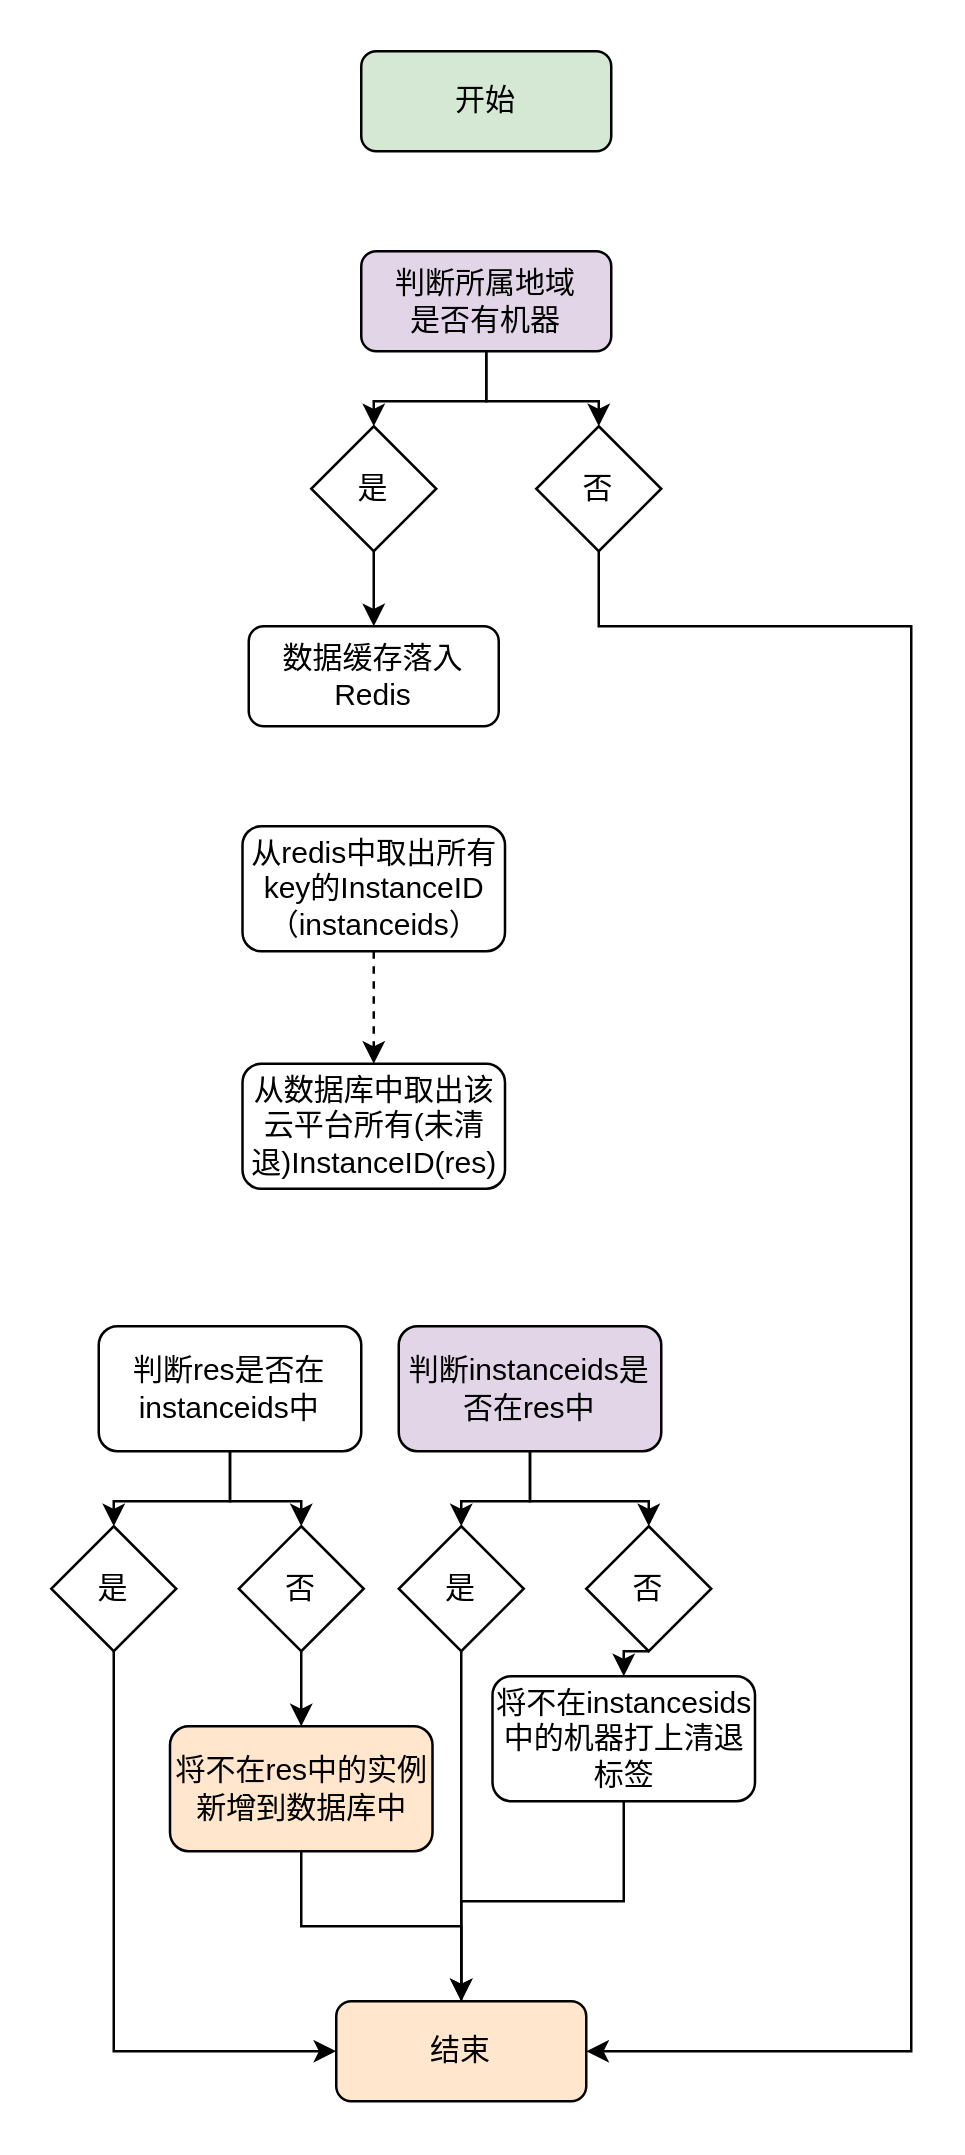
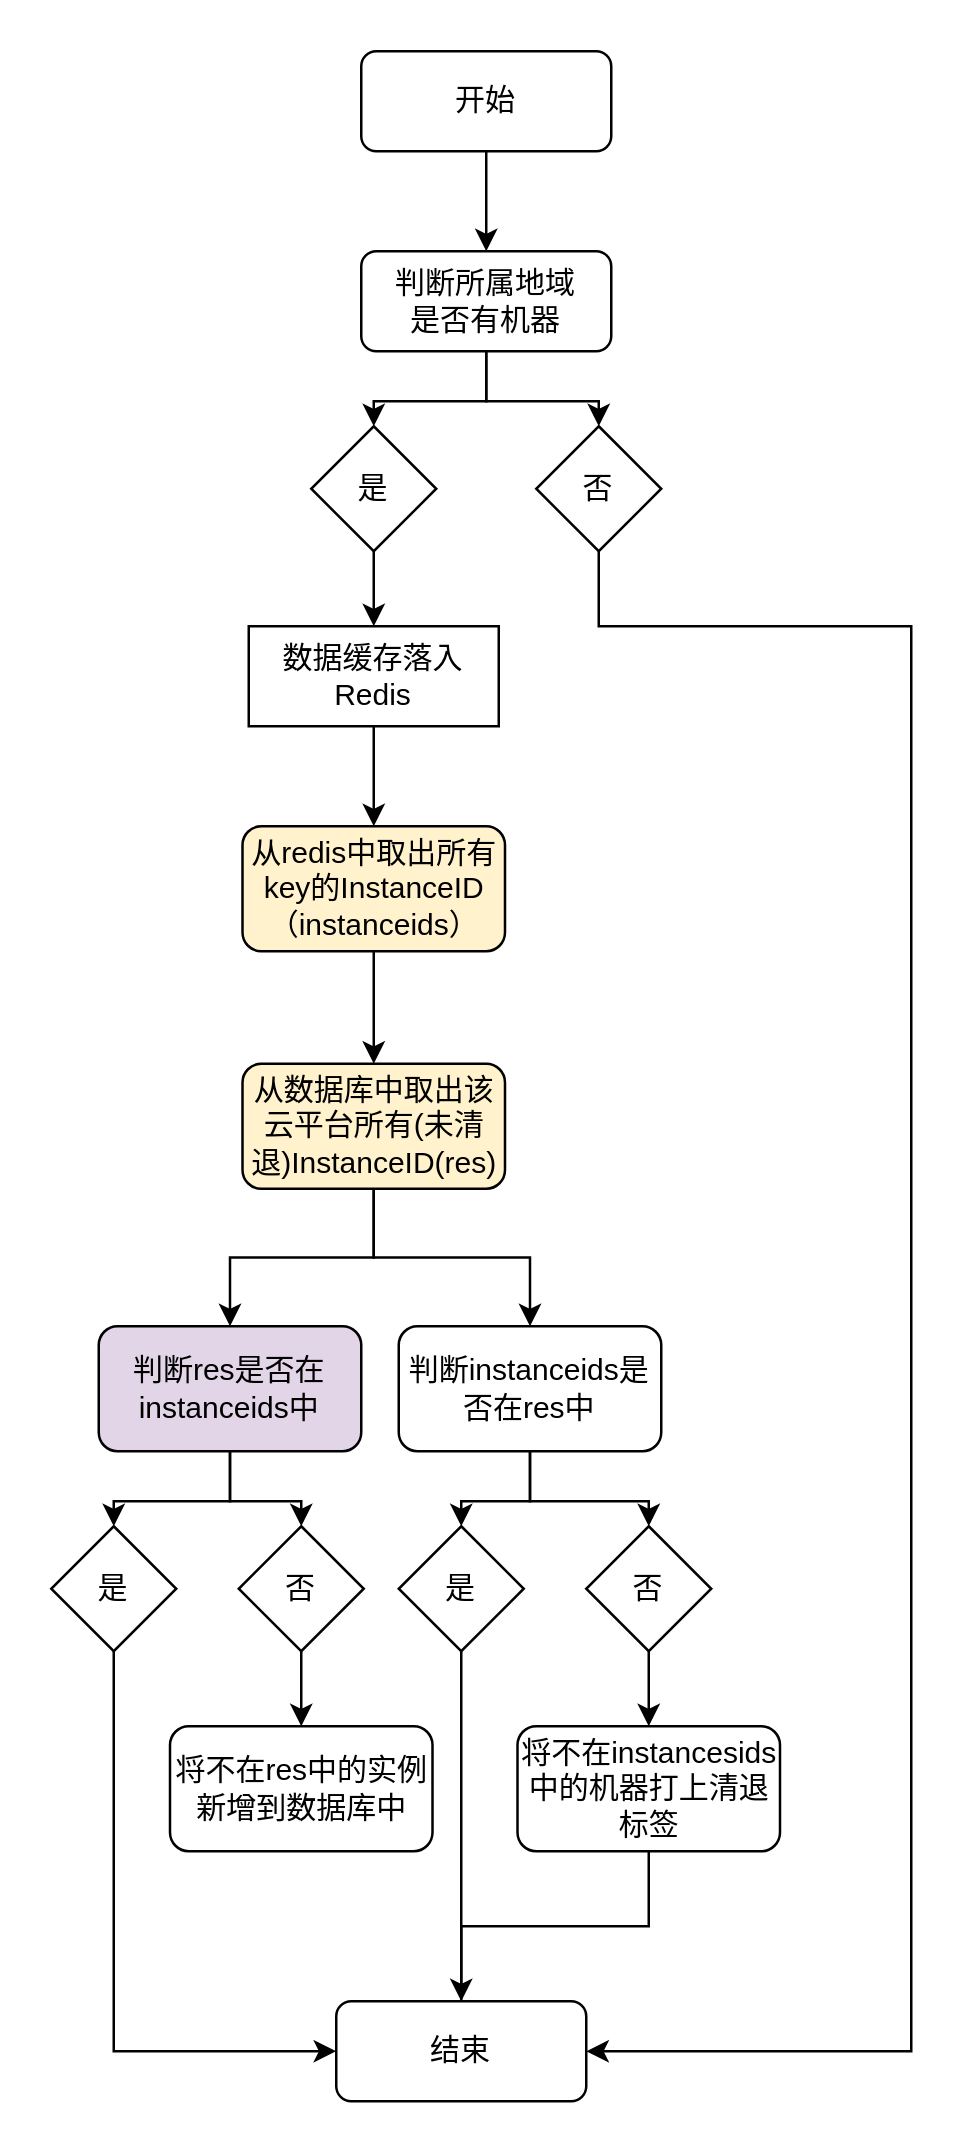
node "开始": fillcolor #d5e8d4 -> #ffffff
edge "开始" -> "判断所属地域 是否有机器": added
node "判断所属地域 是否有机器": fillcolor #e1d5e7 -> #ffffff
node "数据缓存落入Redis": shape rounded rectangle -> rectangle
edge "数据缓存落入Redis" -> "从redis中取出所有key的InstanceID（instanceids）": added
node "从redis中取出所有key的InstanceID（instanceids）": fillcolor #ffffff -> #fff2cc
edge "从redis中取出所有key的InstanceID（instanceids）" -> "从数据库中取出该云平台所有(未清退)InstanceID(res)": style dashed -> solid
node "从数据库中取出该云平台所有(未清退)InstanceID(res)": fillcolor #ffffff -> #fff2cc
edge "从数据库中取出该云平台所有(未清退)InstanceID(res)" -> "判断res是否在instanceids中": added
edge "从数据库中取出该云平台所有(未清退)InstanceID(res)" -> "判断instanceids是否在res中": added
node "判断res是否在instanceids中": fillcolor #ffffff -> #e1d5e7
node "判断instanceids是否在res中": fillcolor #e1d5e7 -> #ffffff
node "将不在instancesids中的机器打上清退标签": moved (624, 1739) -> (649, 1789)
node "将不在res中的实例新增到数据库中": fillcolor #ffe6cc -> #ffffff
edge "将不在res中的实例新增到数据库中" -> "结束": removed
node "结束": fillcolor #ffe6cc -> #ffffff
